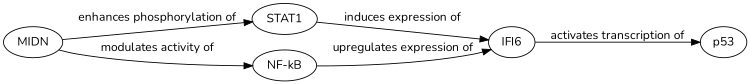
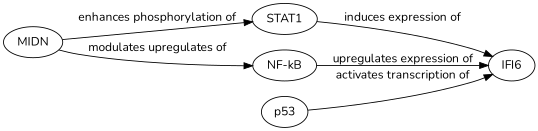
edge "IFI6" -> "p53": reversed
edge "MIDN" -> "NF-kB": label "modulates activity of" -> "modulates upregulates of"
